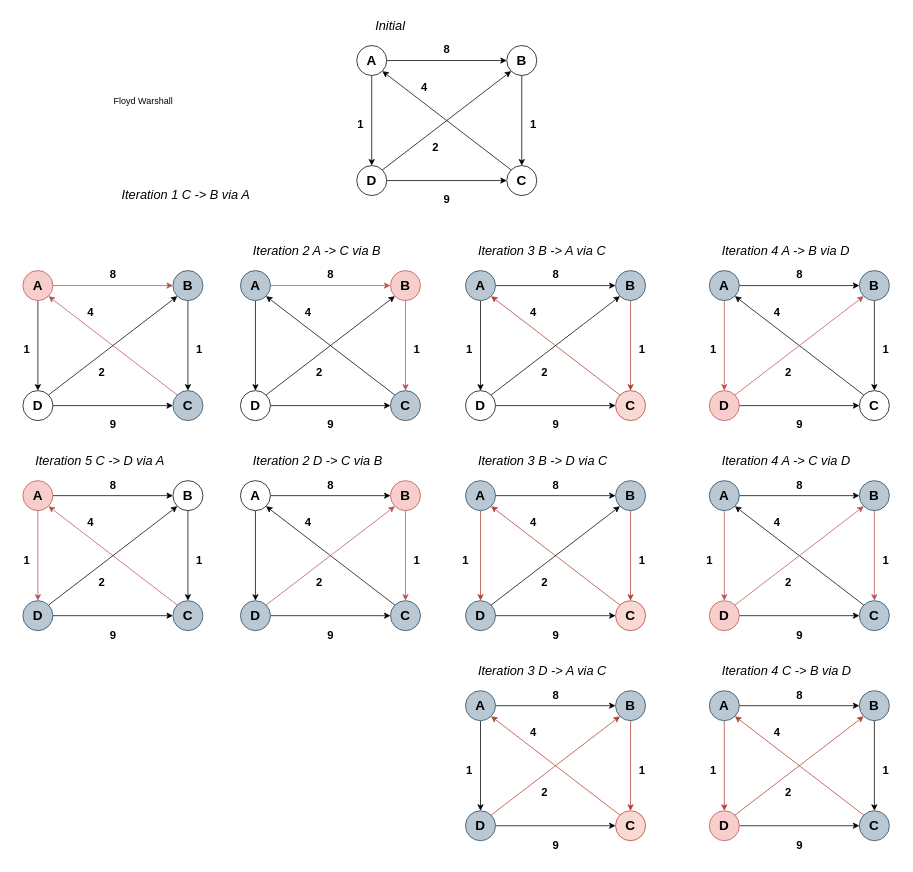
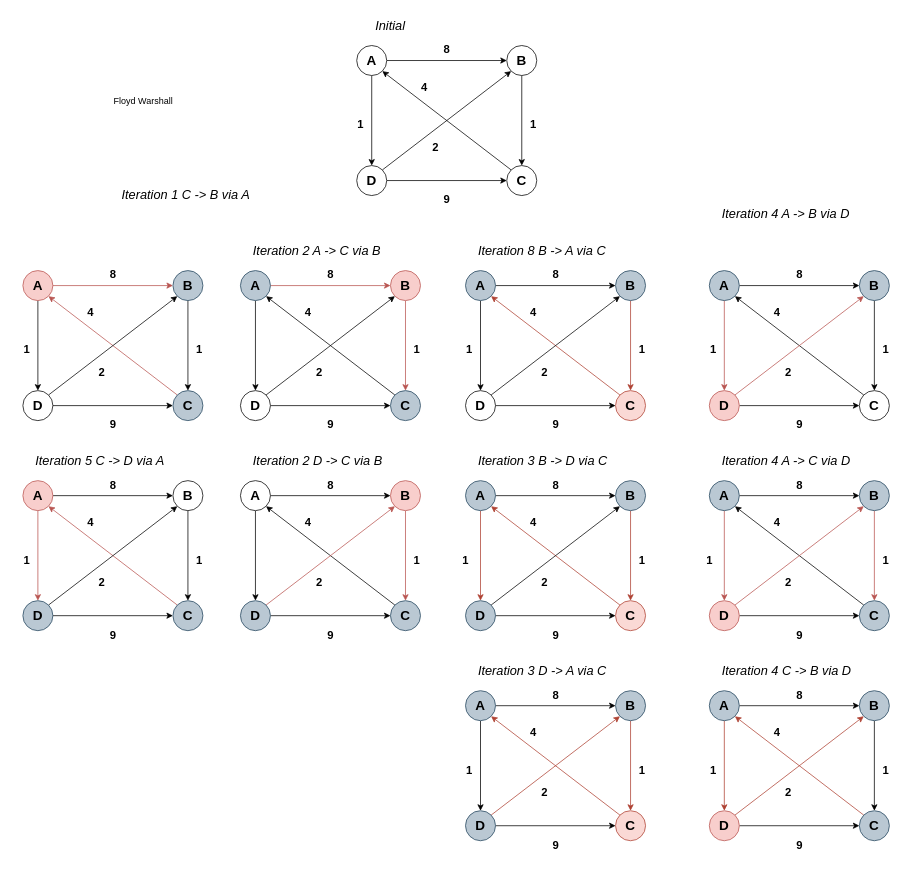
node "Iteration 3 B -> A via C": label "Iteration 3 B -> A via C" -> "Iteration 8 B -> A via C"
node "Iteration 4 A -> B via D": moved (786, 252) -> (786, 214)
